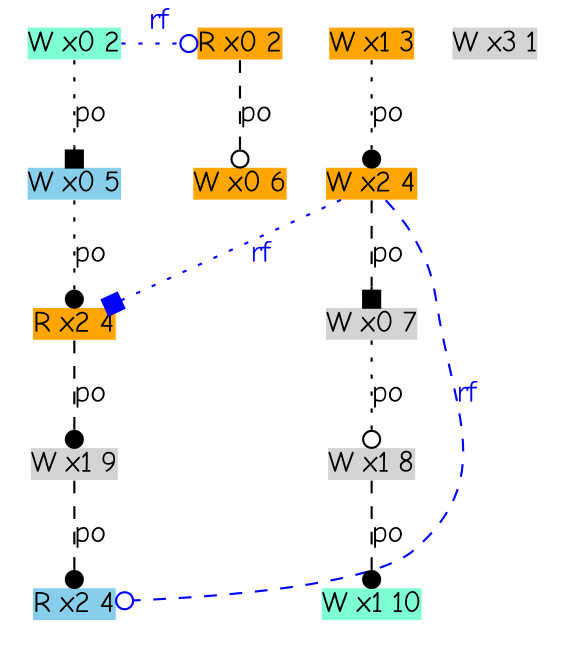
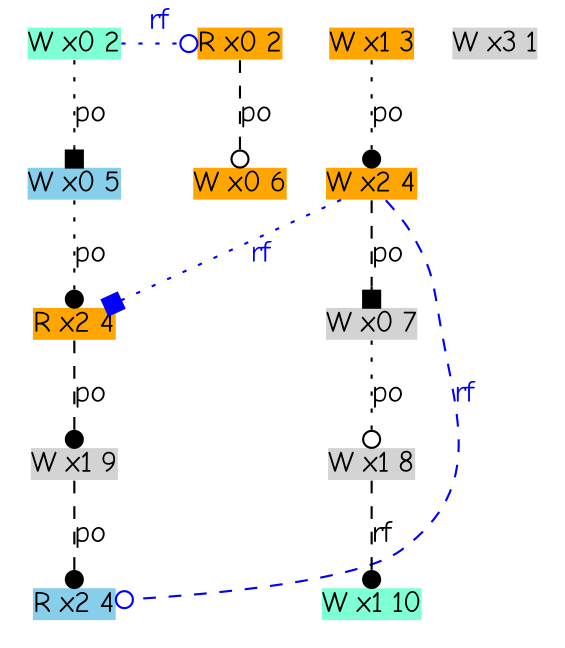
edge "W x1 8" -> "W x1 10": label "po" -> "rf"
